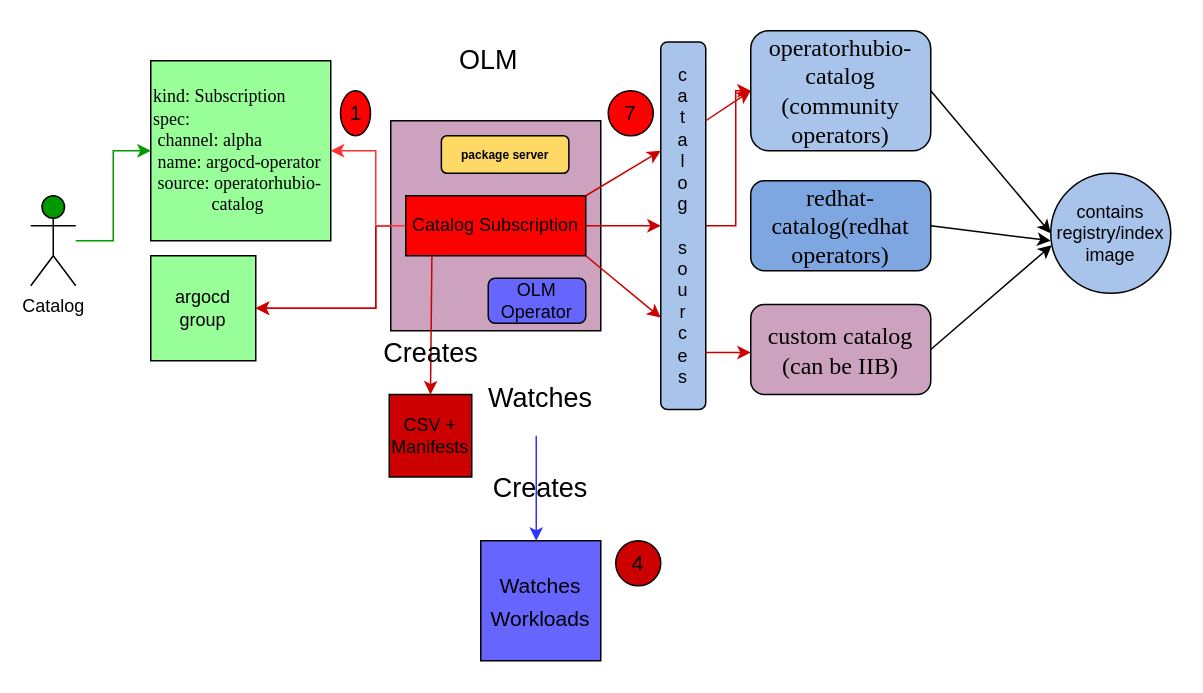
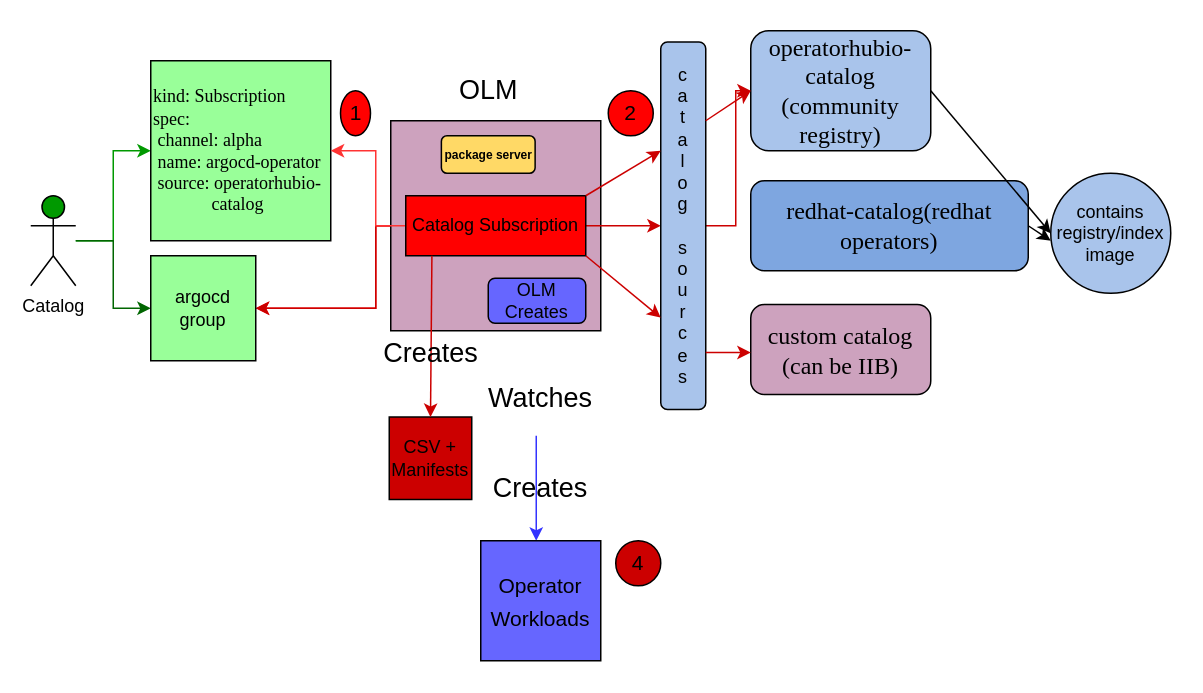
node "OLM": moved (488, 61) -> (488, 91)
node "operatorhubio-catalog (community operators)": label "operatorhubio-catalog (community operators)" -> "operatorhubio-catalog (community registry)"
node "7": label "7" -> "2"
node "package server": size 128x38 -> 94x38
node "redhat-catalog(redhat operators)": size 180x90 -> 278x90
edge "Catalog" -> "argocd group": added
edge "custom catalog (can be IIB)" -> "contains registry/index image": removed
node "OLM Operator": label "OLM Operator" -> "OLM Creates"
node "CSV + Manifests": moved (431, 436) -> (431, 458)
node "Watches Workloads": label "Watches Workloads" -> "Operator Workloads"
